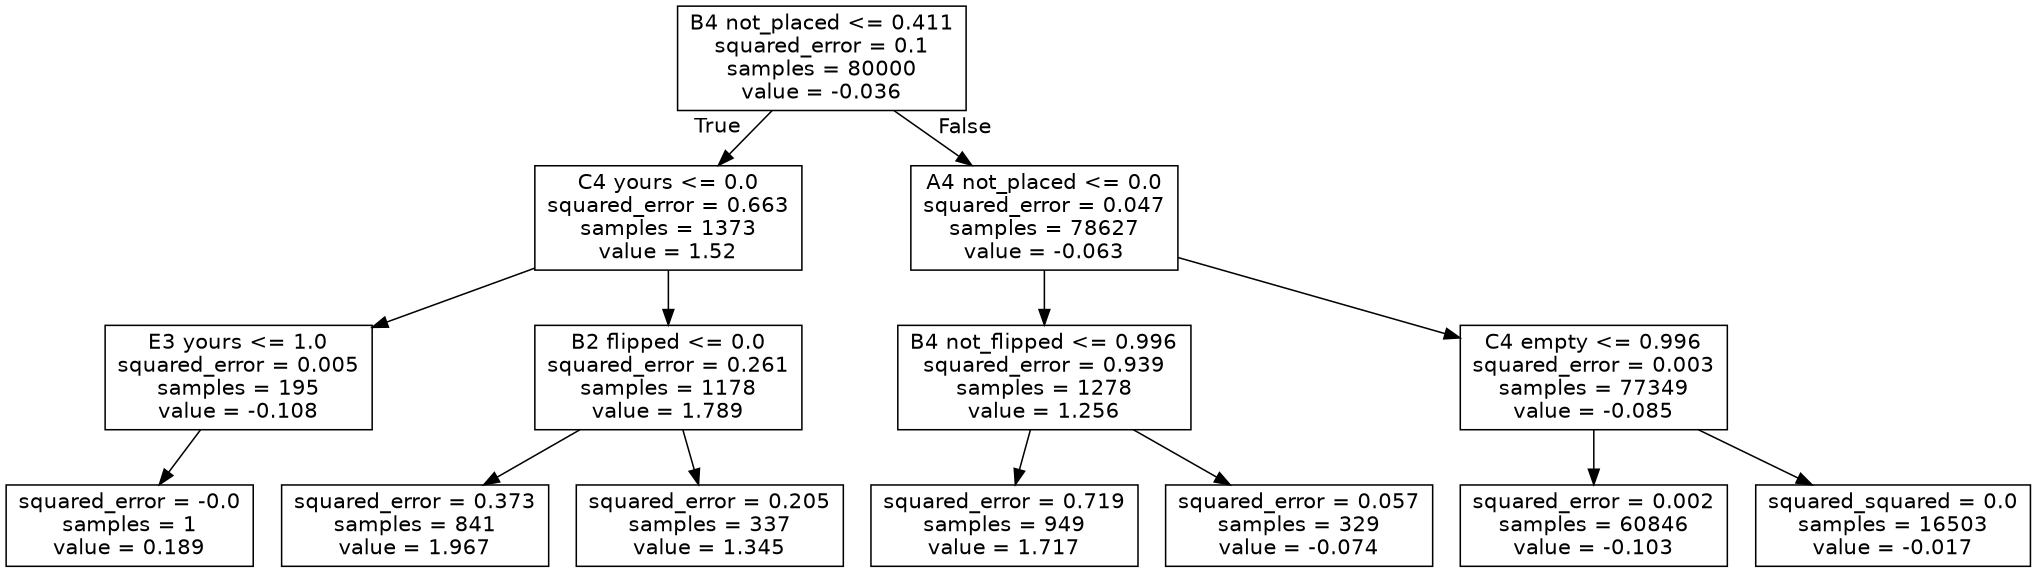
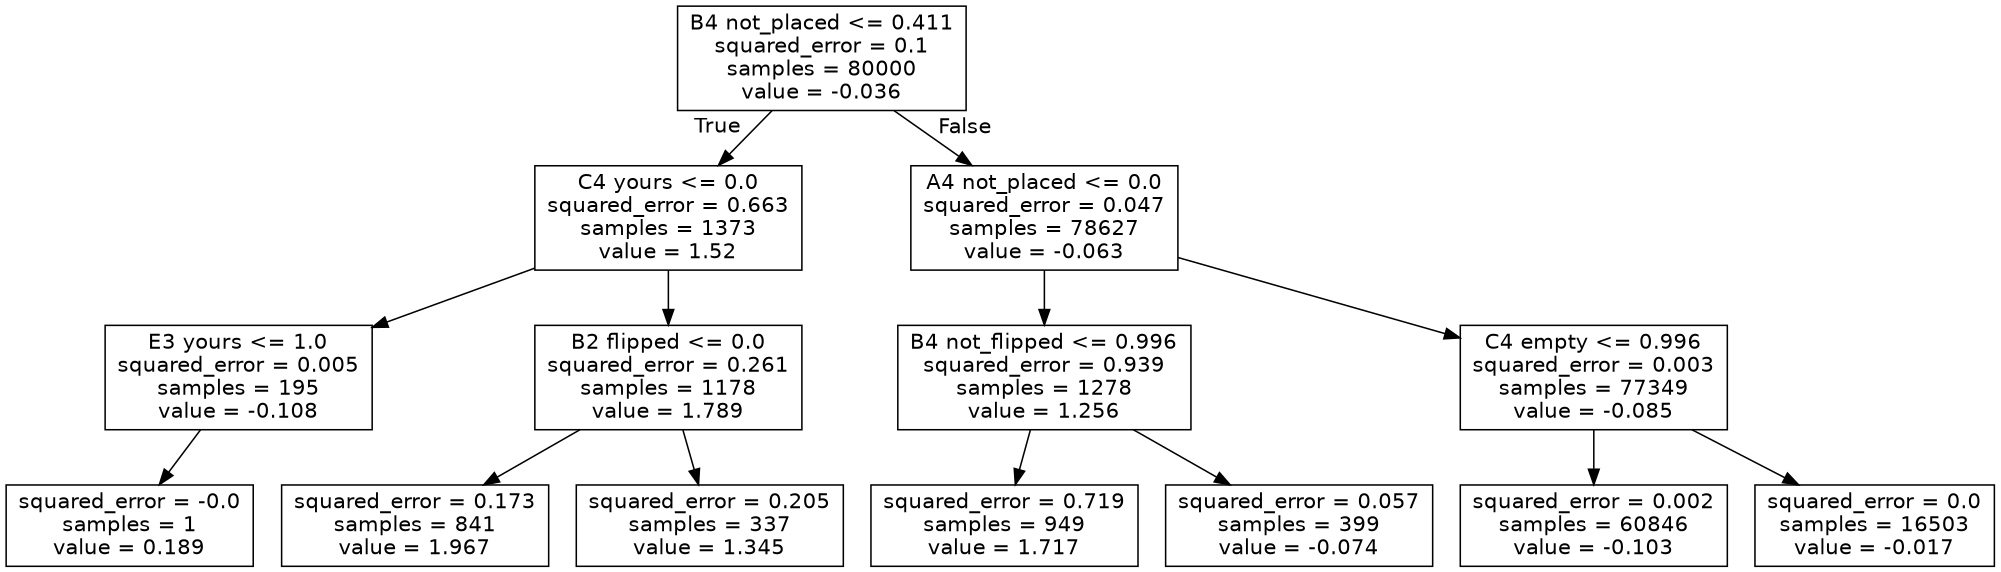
node "squared_error = 0.373 samples = 841 value = 1.967": label "squared_error = 0.373 samples = 841 value = 1.967" -> "squared_error = 0.173 samples = 841 value = 1.967"
node "squared_error = 0.057 samples = 329 value = -0.074": label "squared_error = 0.057 samples = 329 value = -0.074" -> "squared_error = 0.057 samples = 399 value = -0.074"
node "squared_squared = 0.0 samples = 16503 value = -0.017": label "squared_squared = 0.0 samples = 16503 value = -0.017" -> "squared_error = 0.0 samples = 16503 value = -0.017"
